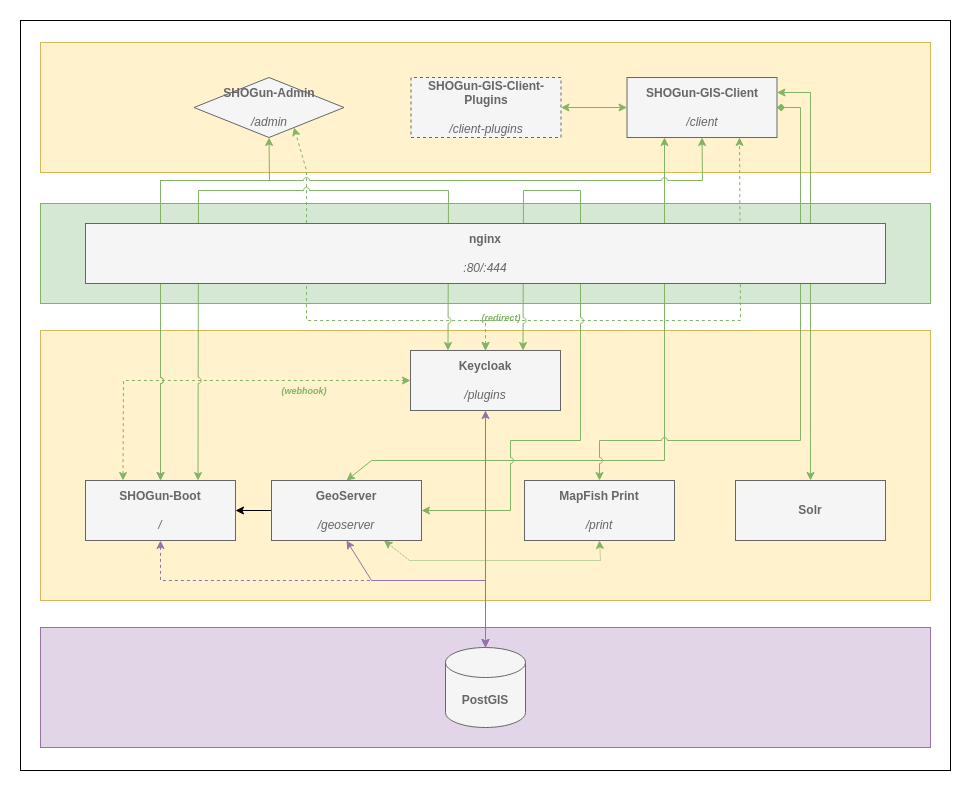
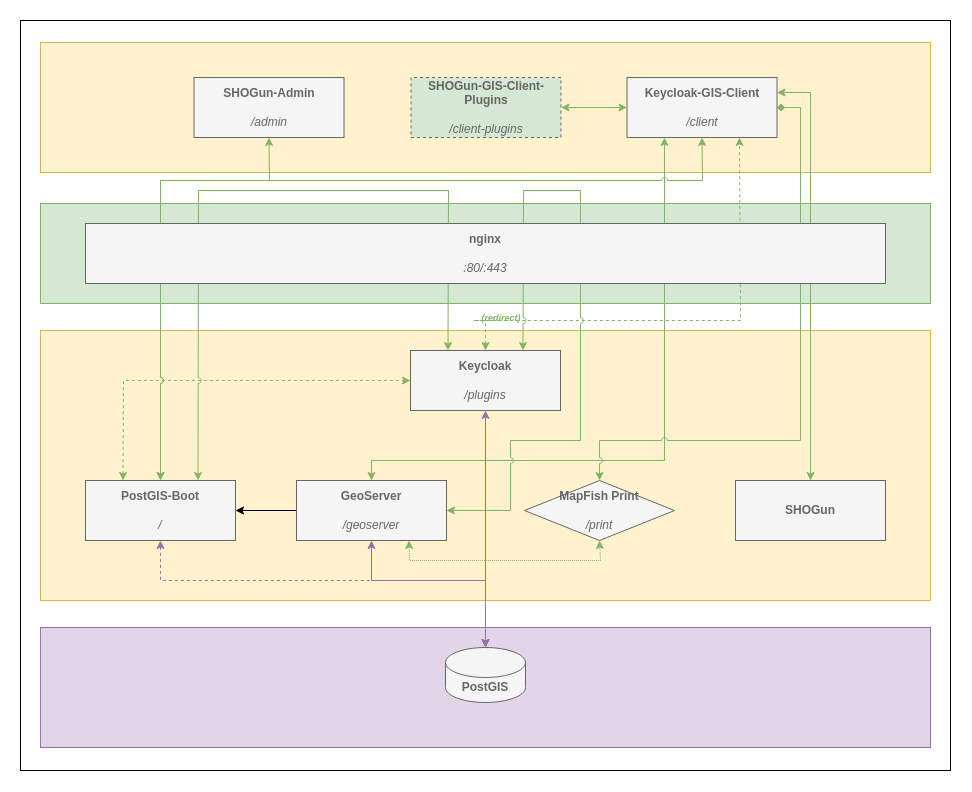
node "SHOGun-Admin /admin": shape diamond -> rectangle
node "SHOGun-GIS-Client-Plugins /client-plugins": fillcolor #f5f5f5 -> #d5e8d4
node "SHOGun-GIS-Client /client": label "SHOGun-GIS-Client /client" -> "Keycloak-GIS-Client /client"
node "nginx :80/:444": label "nginx :80/:444" -> "nginx :80/:443"
edge "SHOGun-Admin /admin" -- "Keycloak /plugins": removed
node "(webhook)": removed
node "SHOGun-Boot /": label "SHOGun-Boot /" -> "PostGIS-Boot /"
node "GeoServer /geoserver": moved (347, 511) -> (372, 511)
node "MapFish Print /print": shape rectangle -> diamond
node "Solr": label "Solr" -> "SHOGun"
node "PostGIS": size 80x80 -> 80x55
